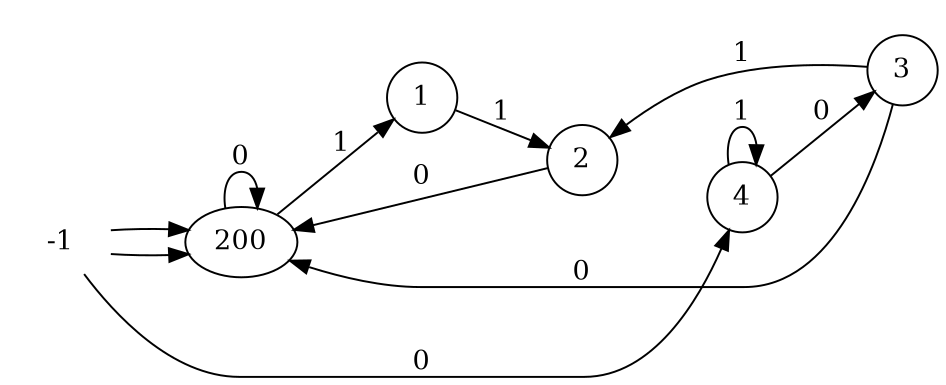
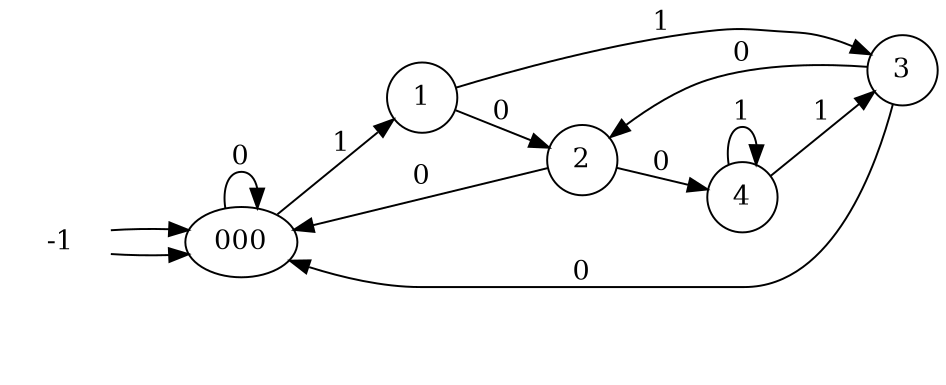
edge "1" -> "3": added, label "1"
edge "3" -> "2": label "1" -> "0"
edge "1" -> "2": label "1" -> "0"
edge "4" -> "3": label "0" -> "1"
node "200": label "200" -> "000"
edge "-1" -> "4": now "2" -> "4"
